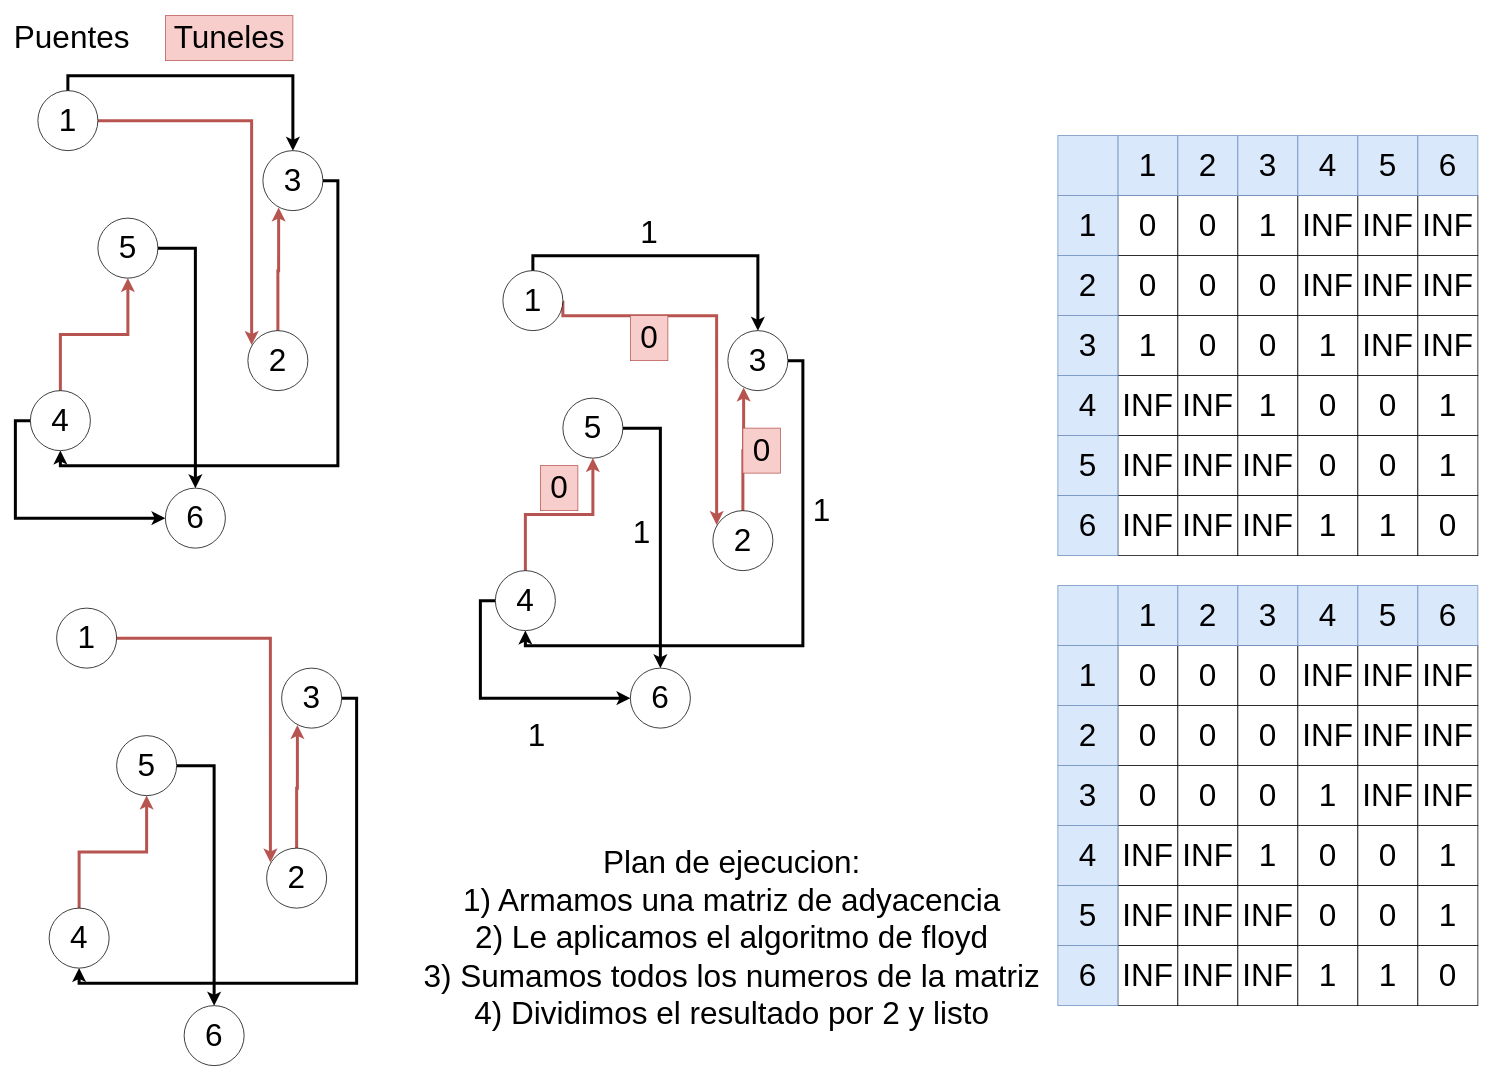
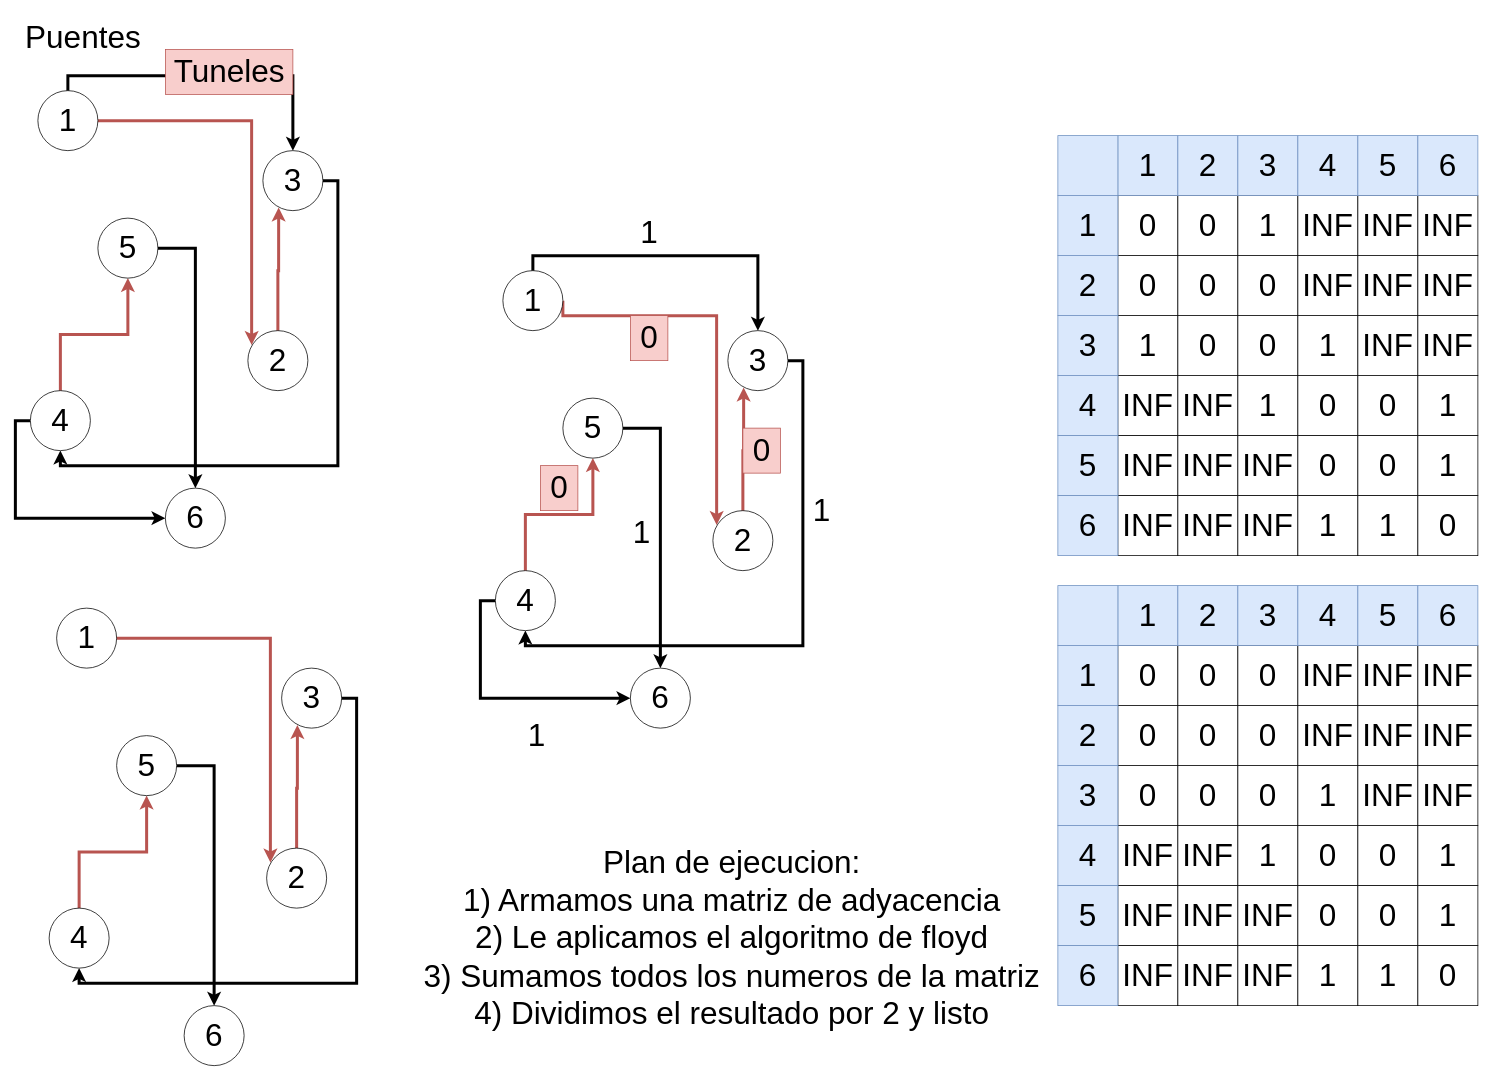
node "Puentes": moved (72, 38) -> (83, 38)
node "Tuneles": moved (229, 38) -> (229, 72)
